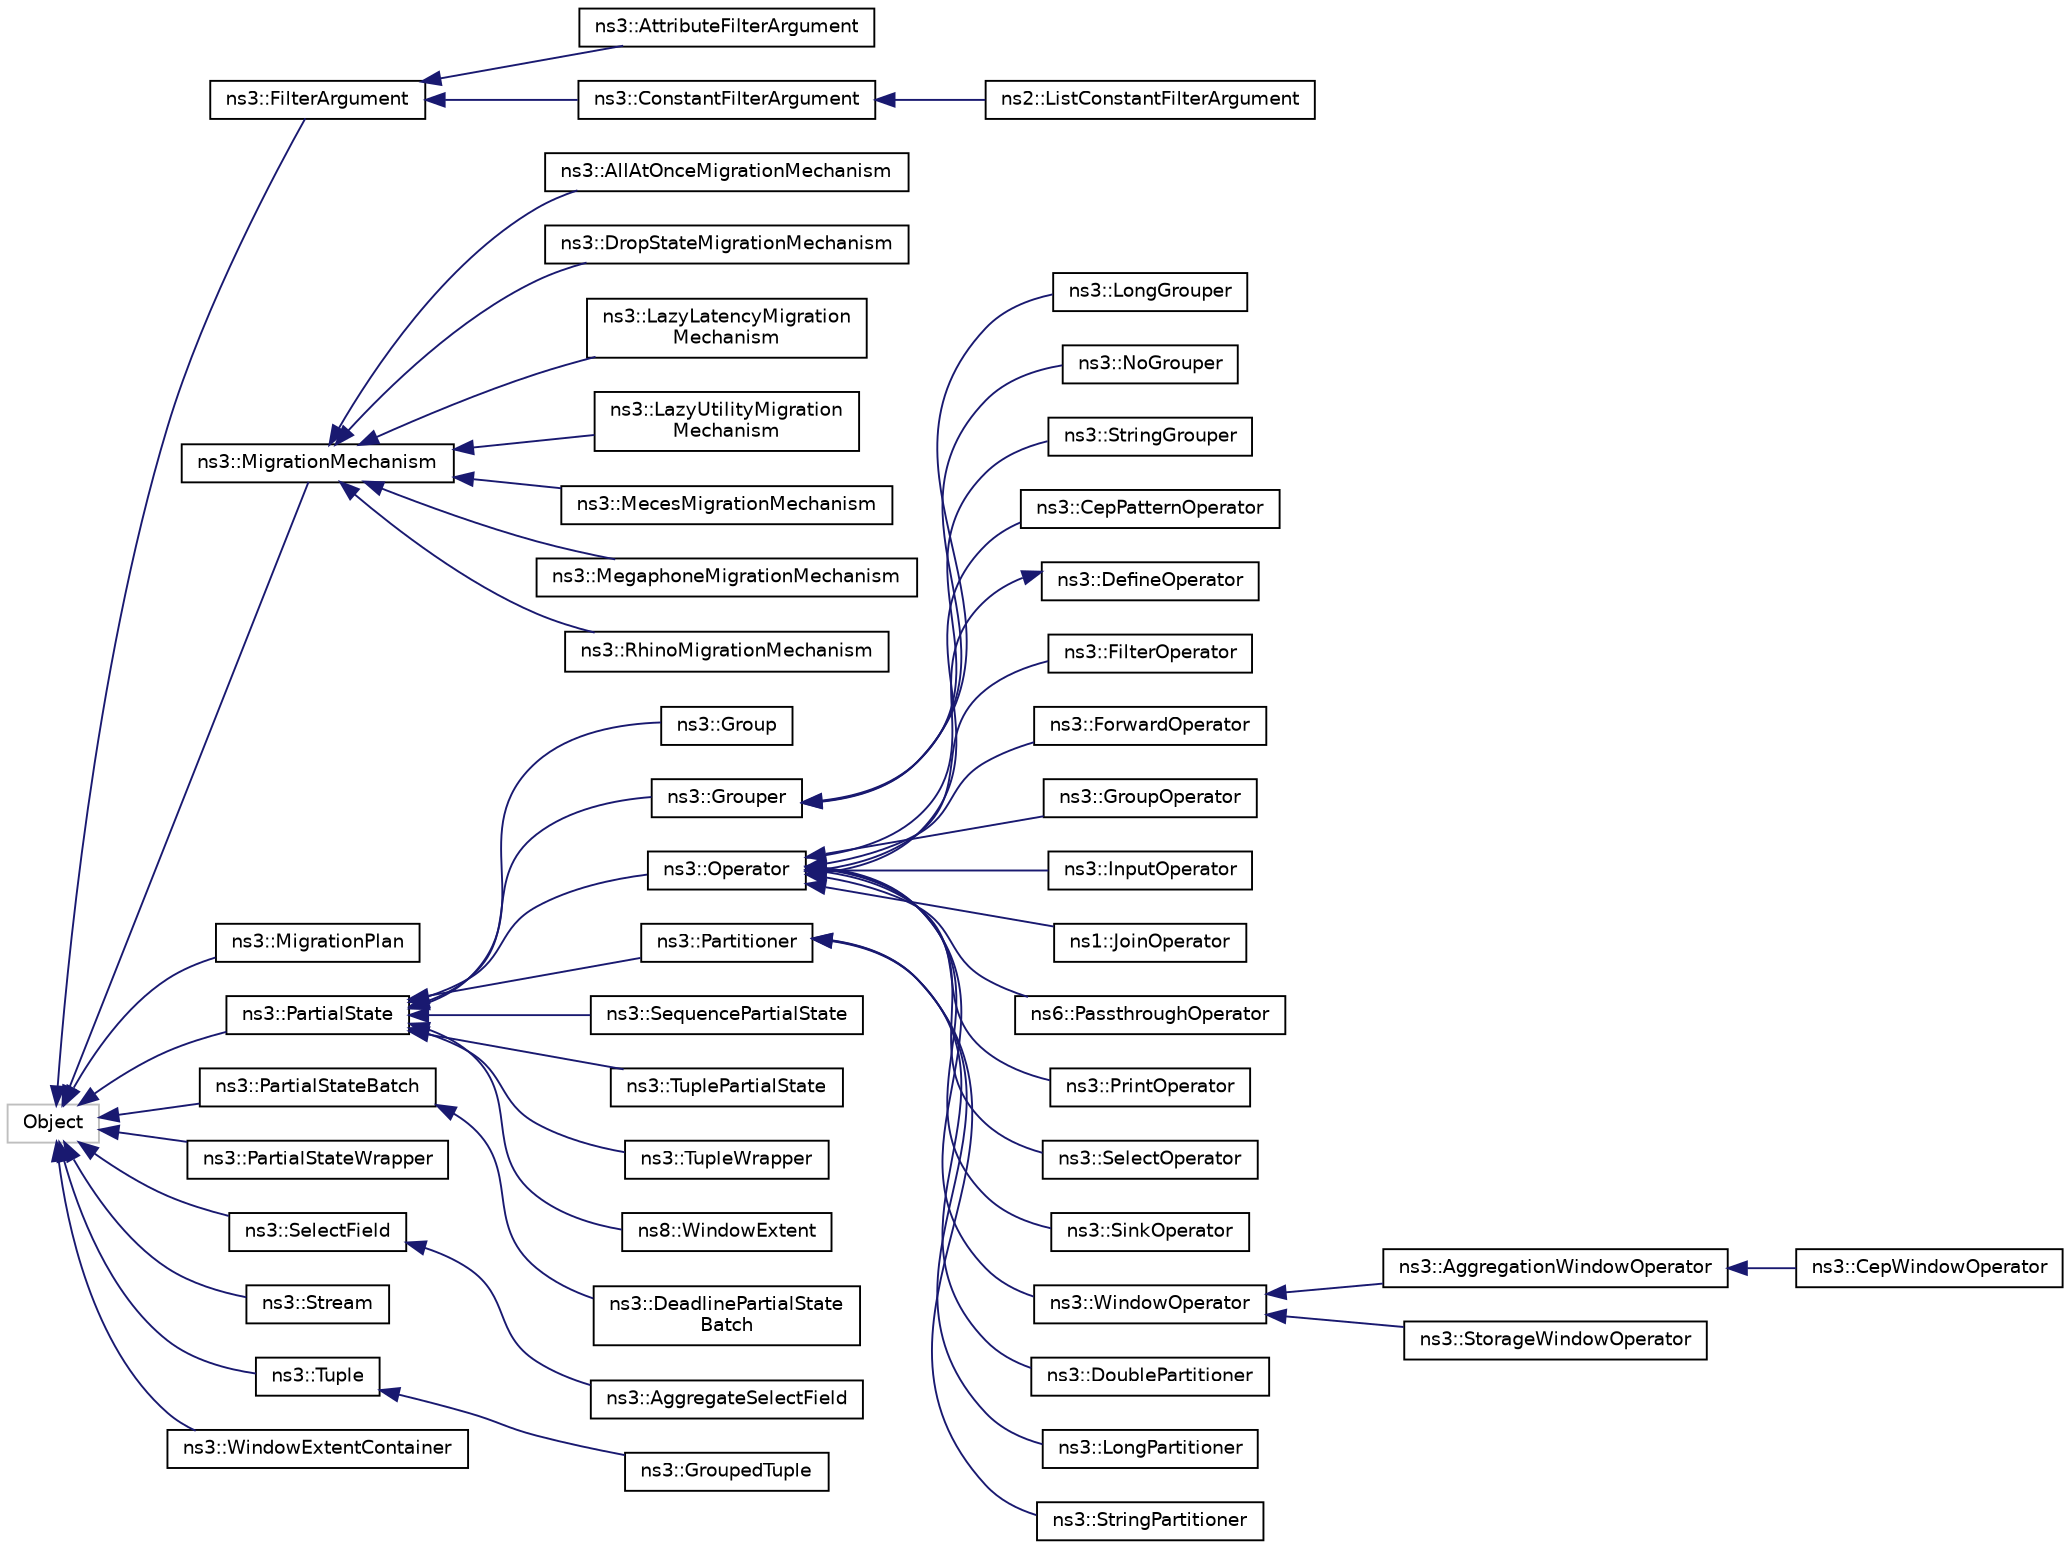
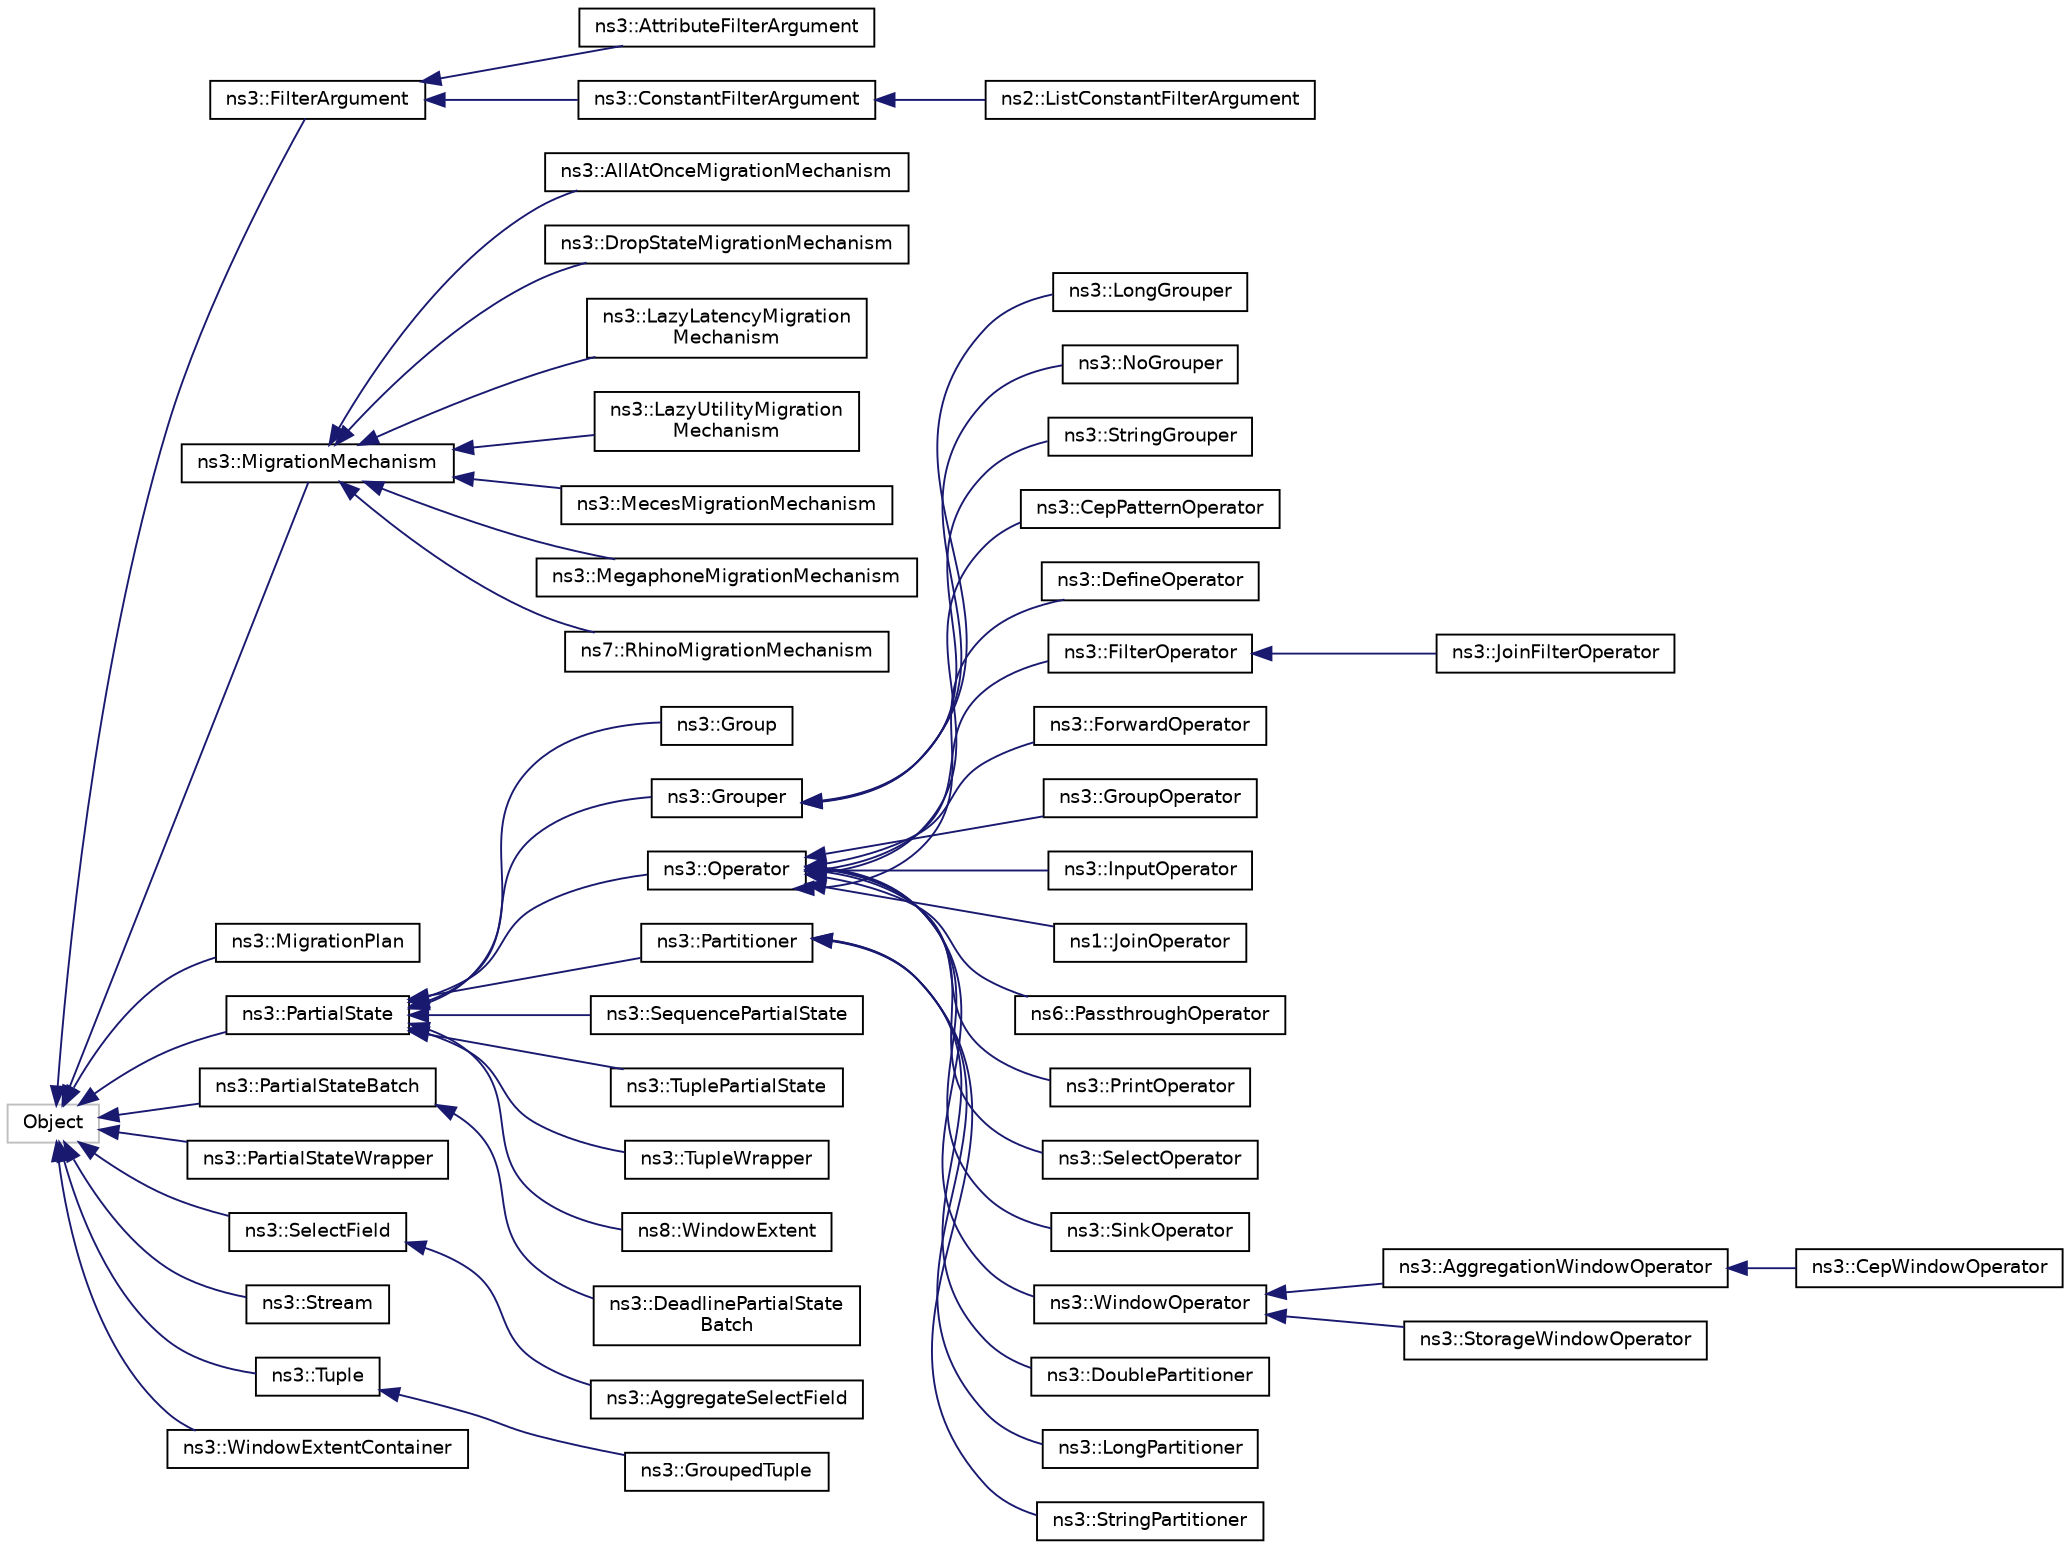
node "ns3::RhinoMigrationMechanism": label "ns3::RhinoMigrationMechanism" -> "ns7::RhinoMigrationMechanism"
node "ns3::JoinFilterOperator": added
edge "ns3::Operator" -> "ns3::DefineOperator": reversed
